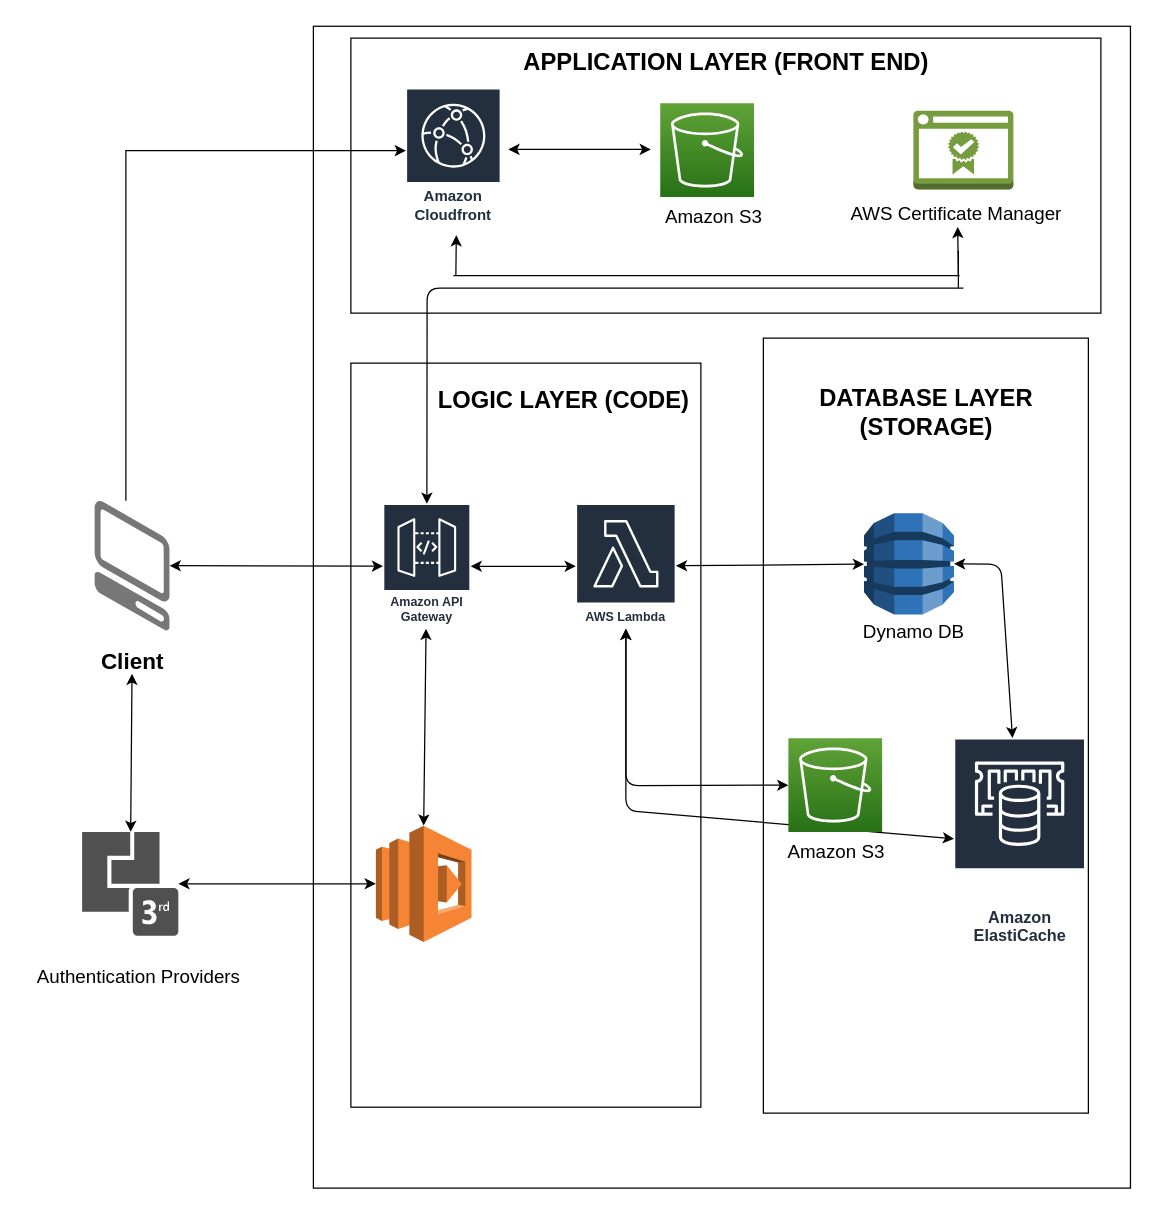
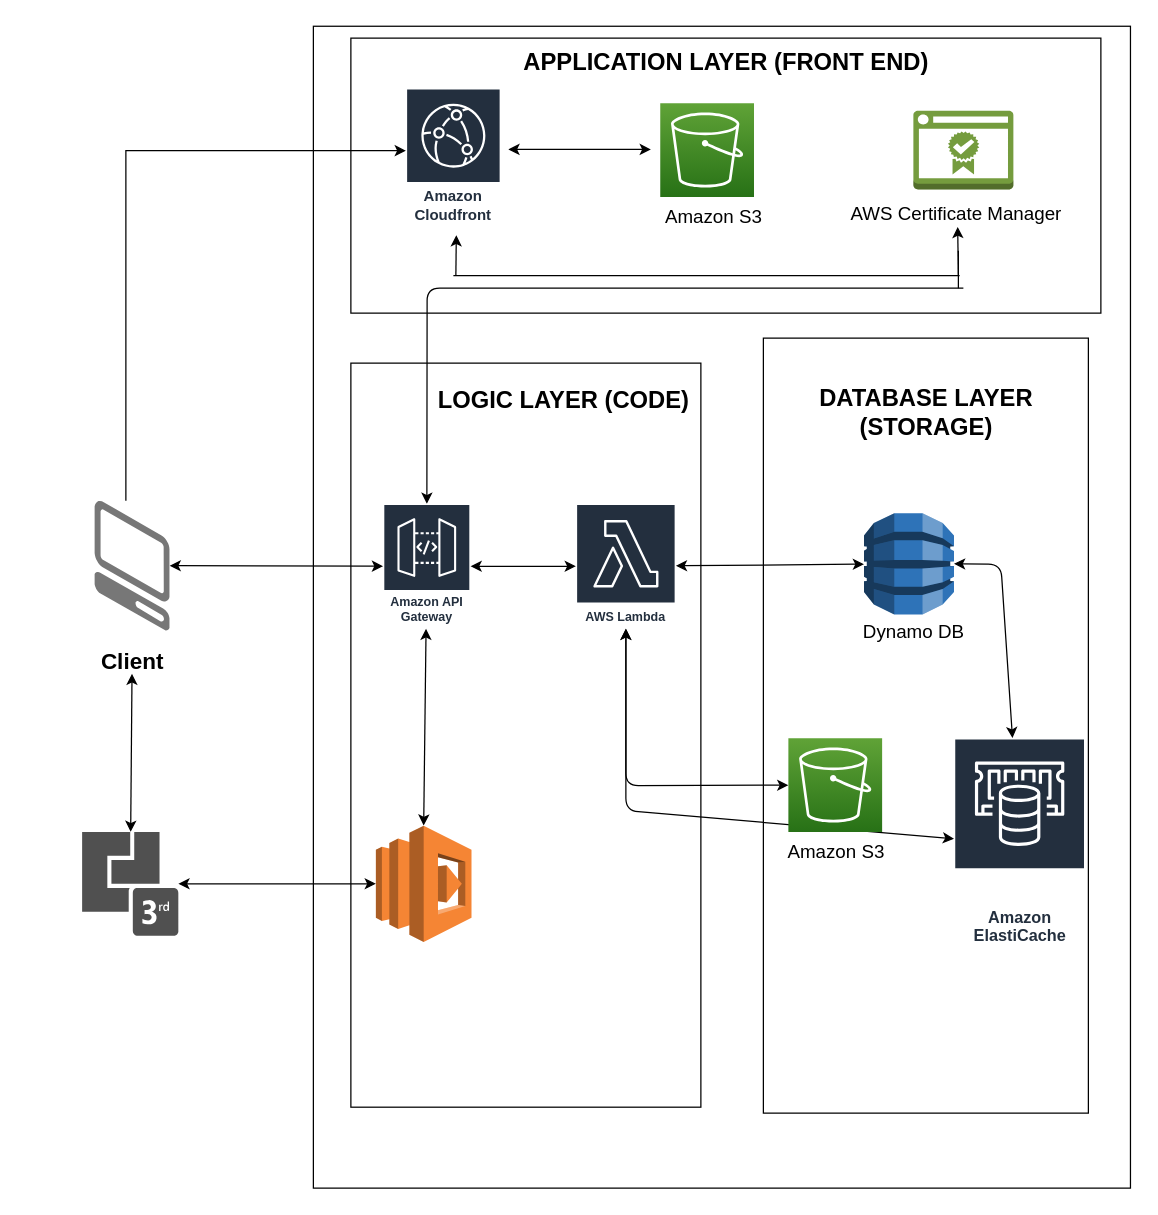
node "Authentication Providers": removed
